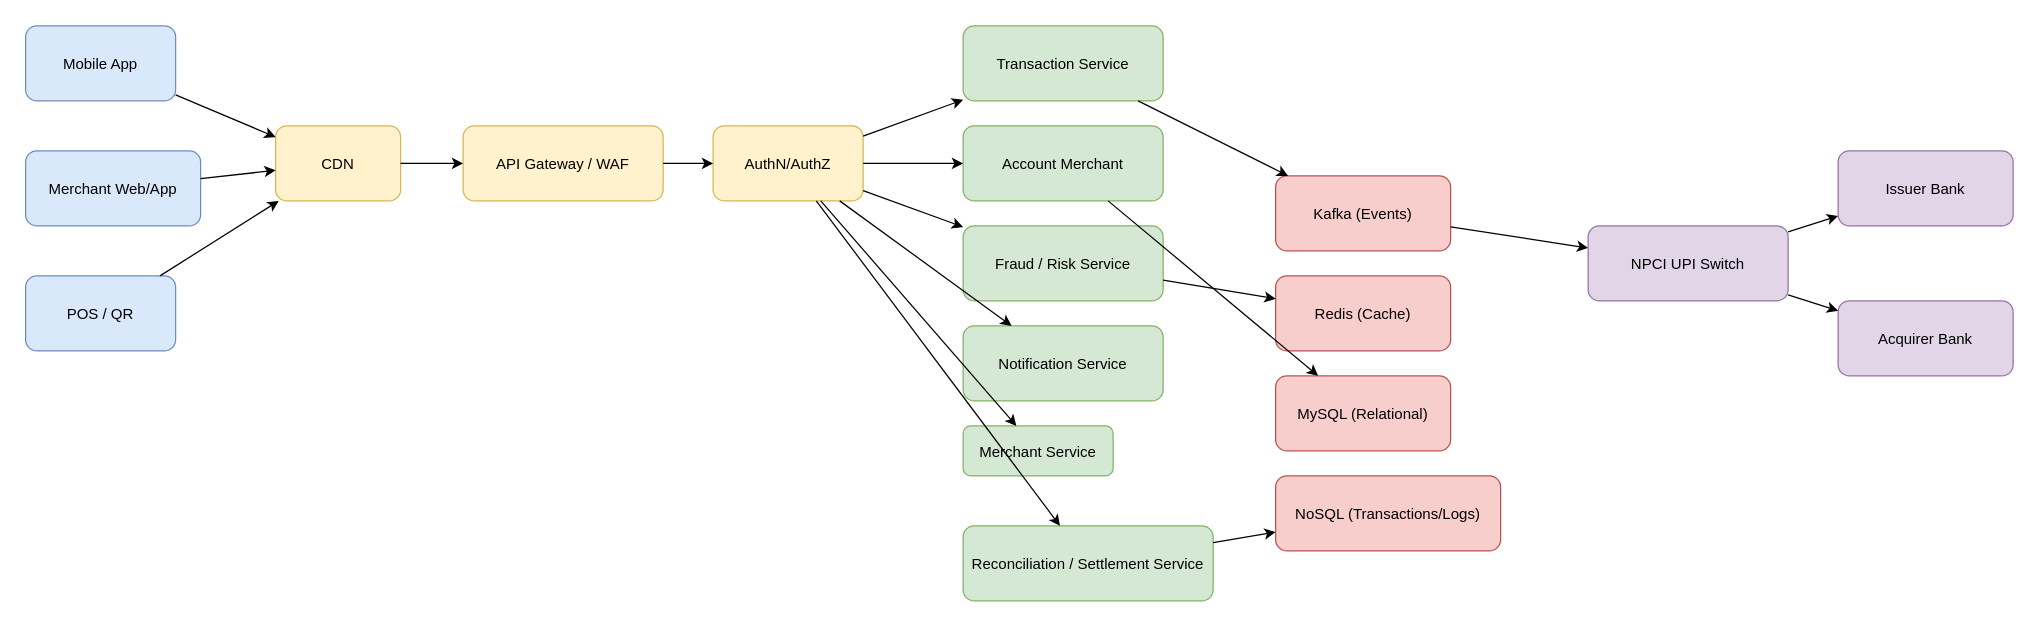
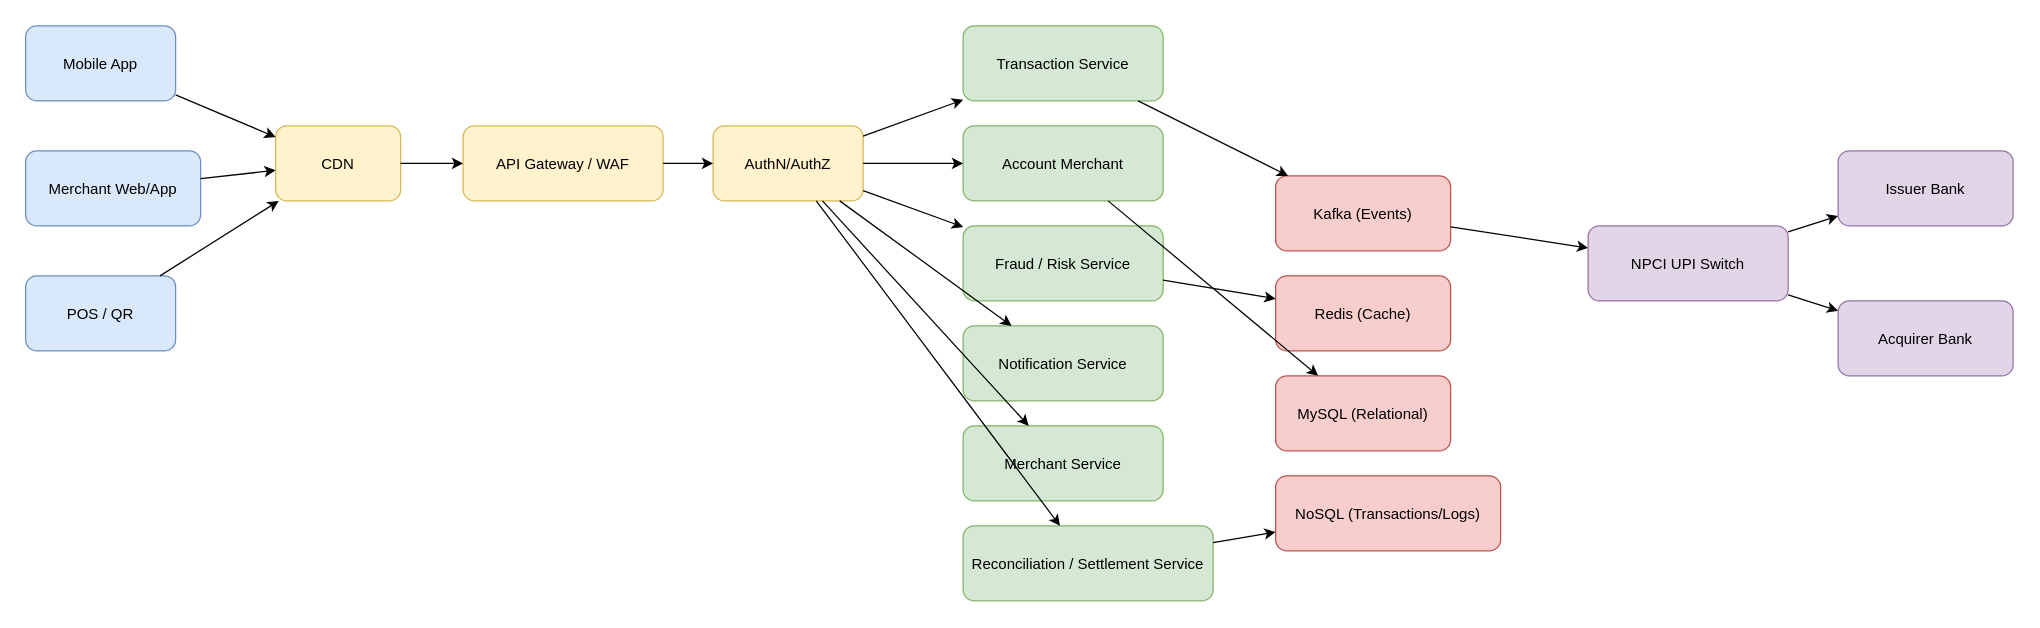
node "Merchant Service": size 150x50 -> 200x75
